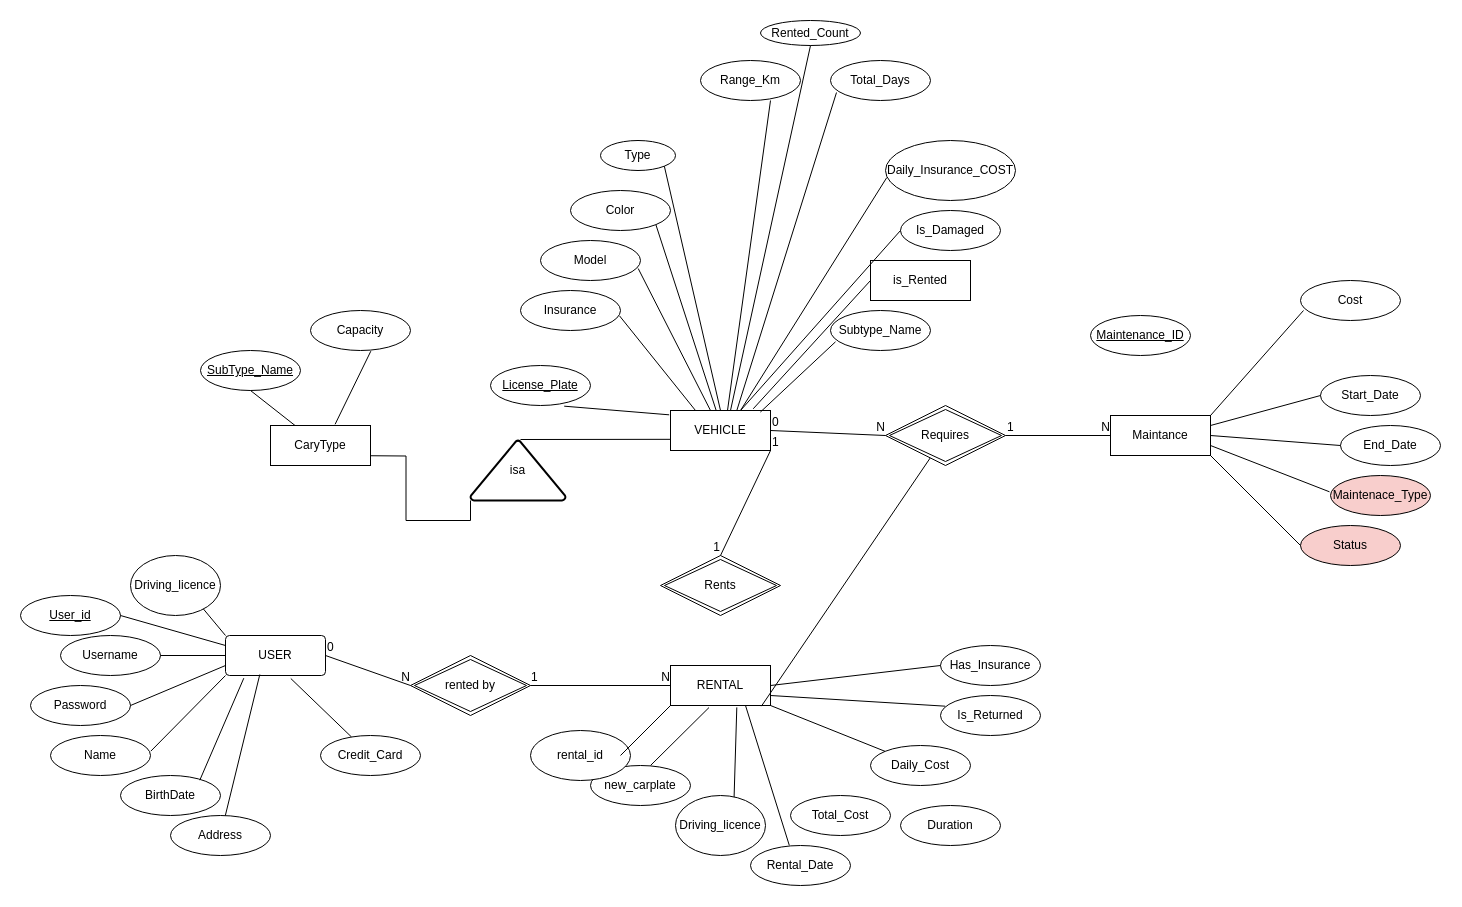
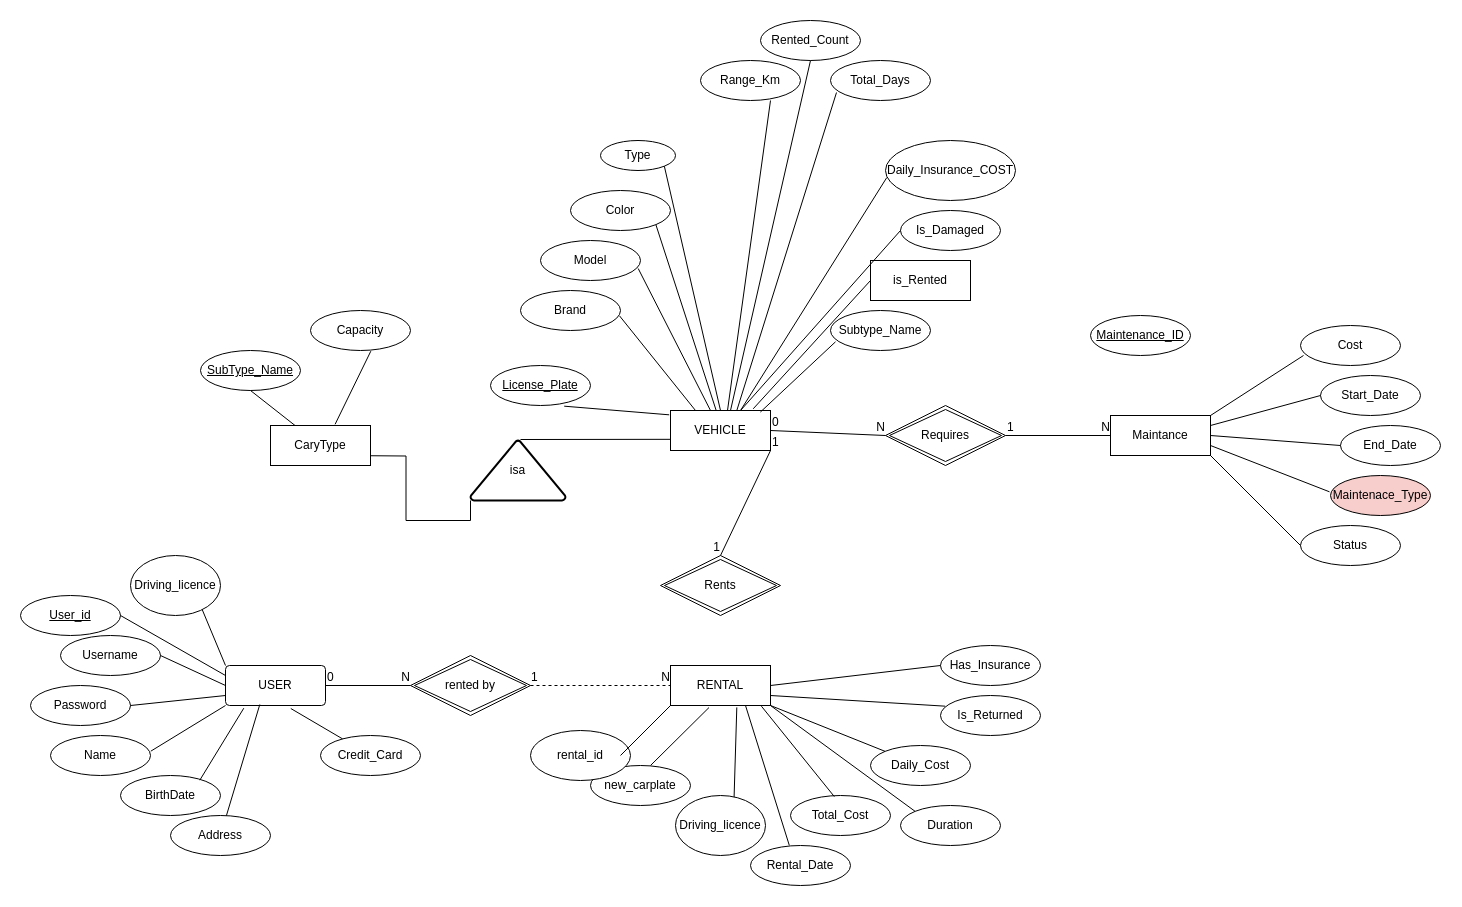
node "Rented_Count": size 100x25 -> 100x40
node "Cost": moved (1351, 301) -> (1351, 346)
node "Insurance": label "Insurance" -> "Brand"
node "Status": fillcolor #f8cecc -> #ffffff
edge "Requires" -- "RENTAL": now "Total_Cost" -- "RENTAL"
node "USER": moved (276, 656) -> (276, 686)
edge "rented by" -- "RENTAL": style solid -> dashed
edge "RENTAL" -- "Duration": added
